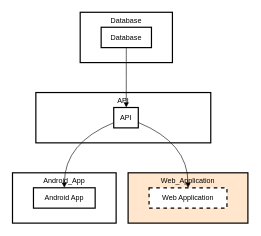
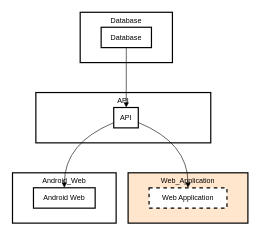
node "Android_App": label "Android_App" -> "Android_Web"
node "Android App": label "Android App" -> "Android Web"
